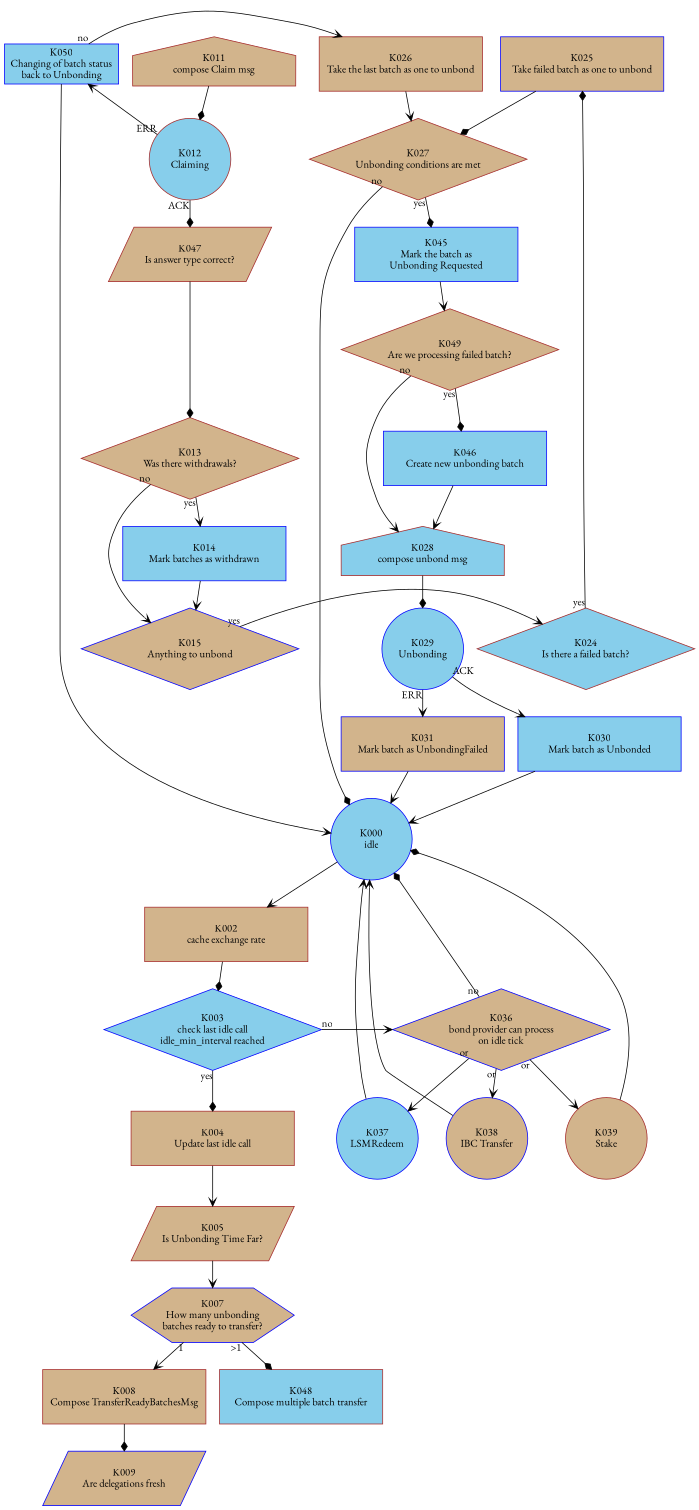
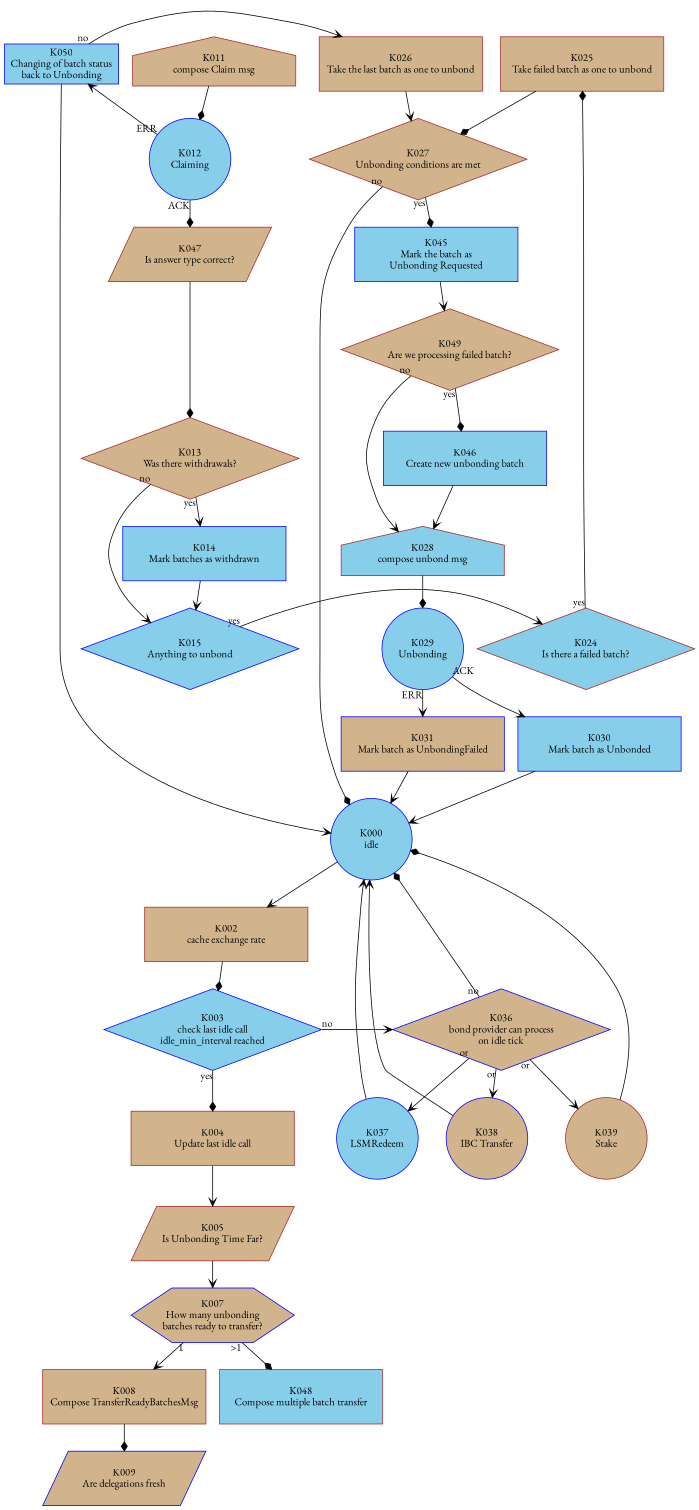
node "K025 Take failed batch as one to unbond": color blue -> brown
node "K012 Claiming": color brown -> blue
node "K015 Anything to unbond": fillcolor tan -> skyblue
